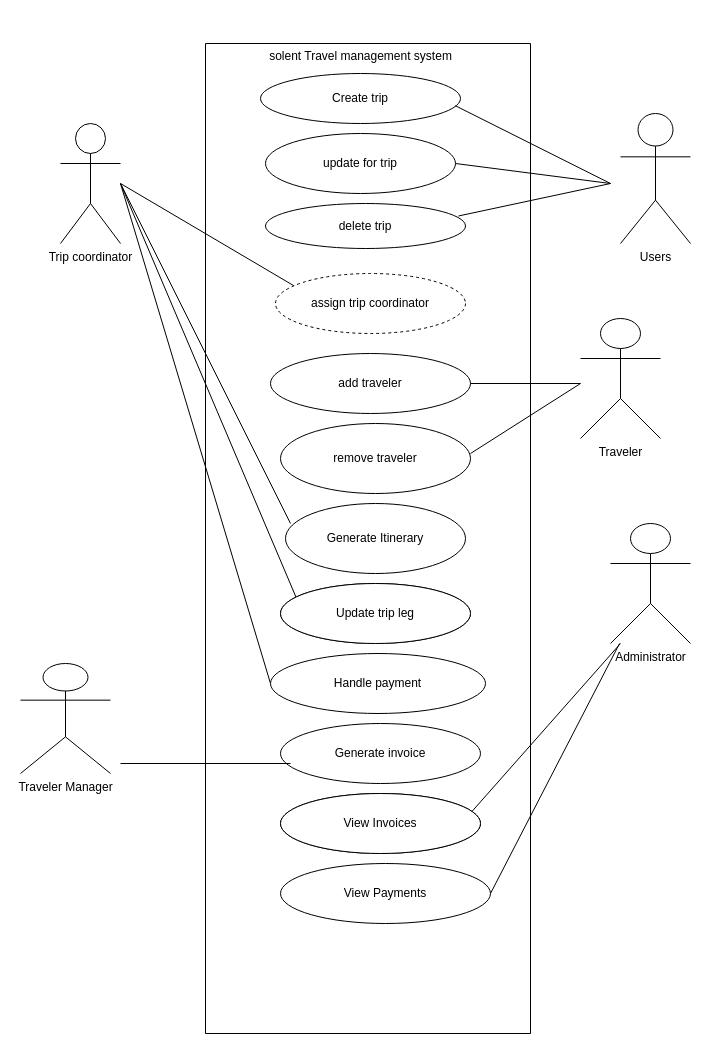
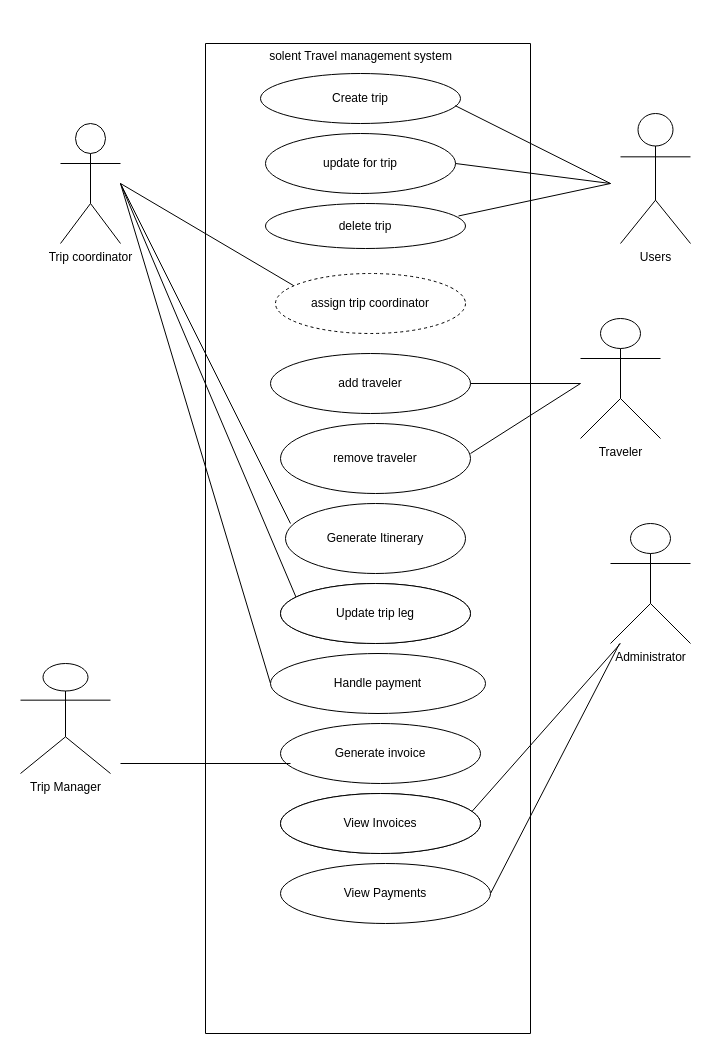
node "Traveler Manager": label "Traveler Manager" -> "Trip Manager"
